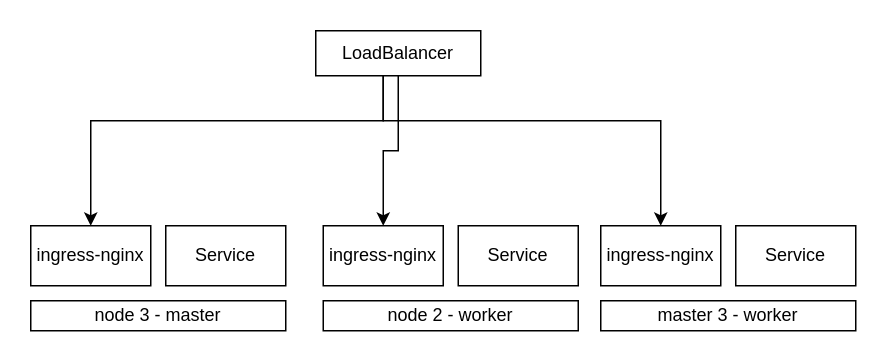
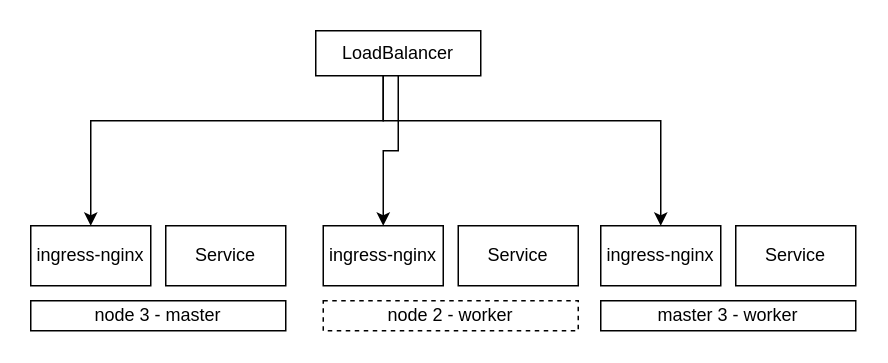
node "node 2 - worker": style solid -> dashed
